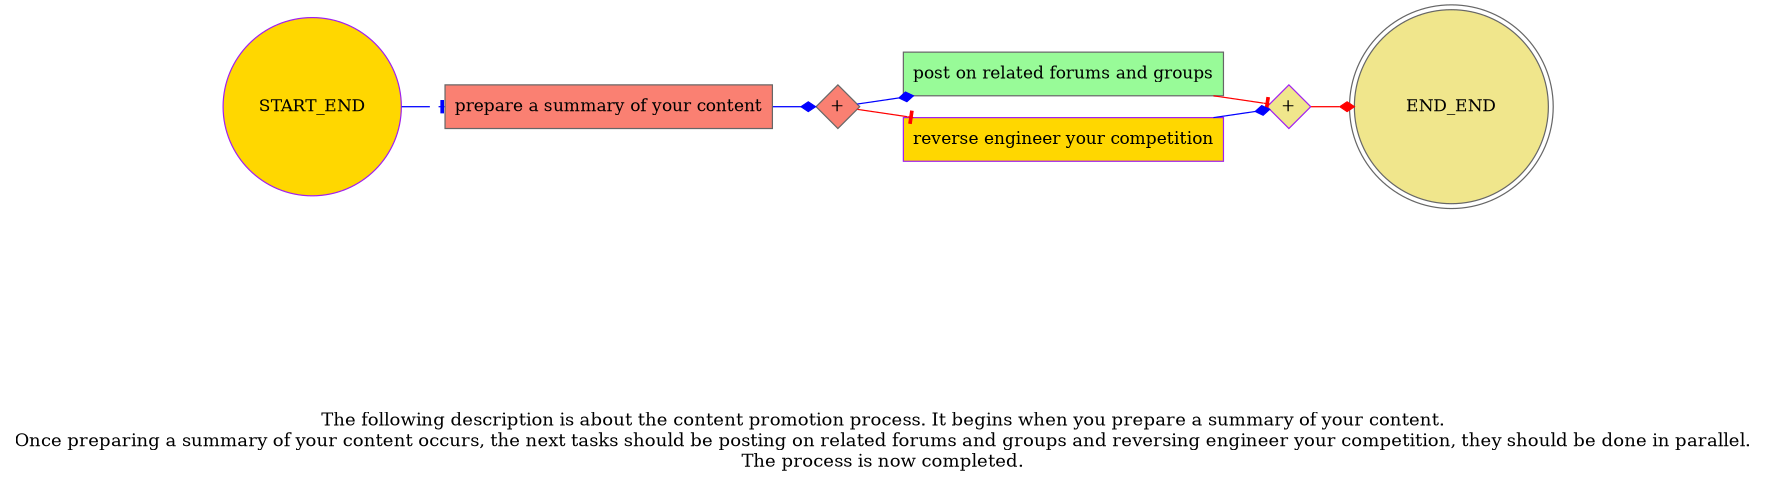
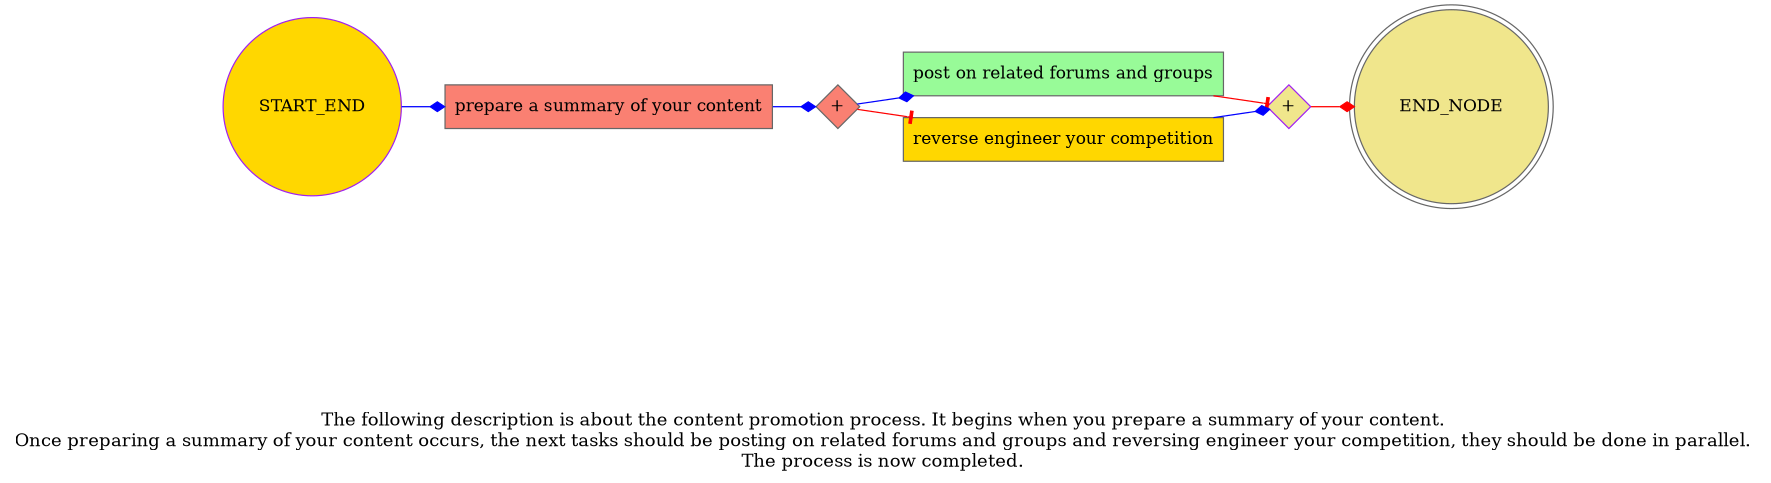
edge "START_END" -> "prepare a summary of your content": arrowhead tee -> diamond
node "END_END": label "END_END" -> "END_NODE"
node "reverse engineer your competition": color purple -> gray40
